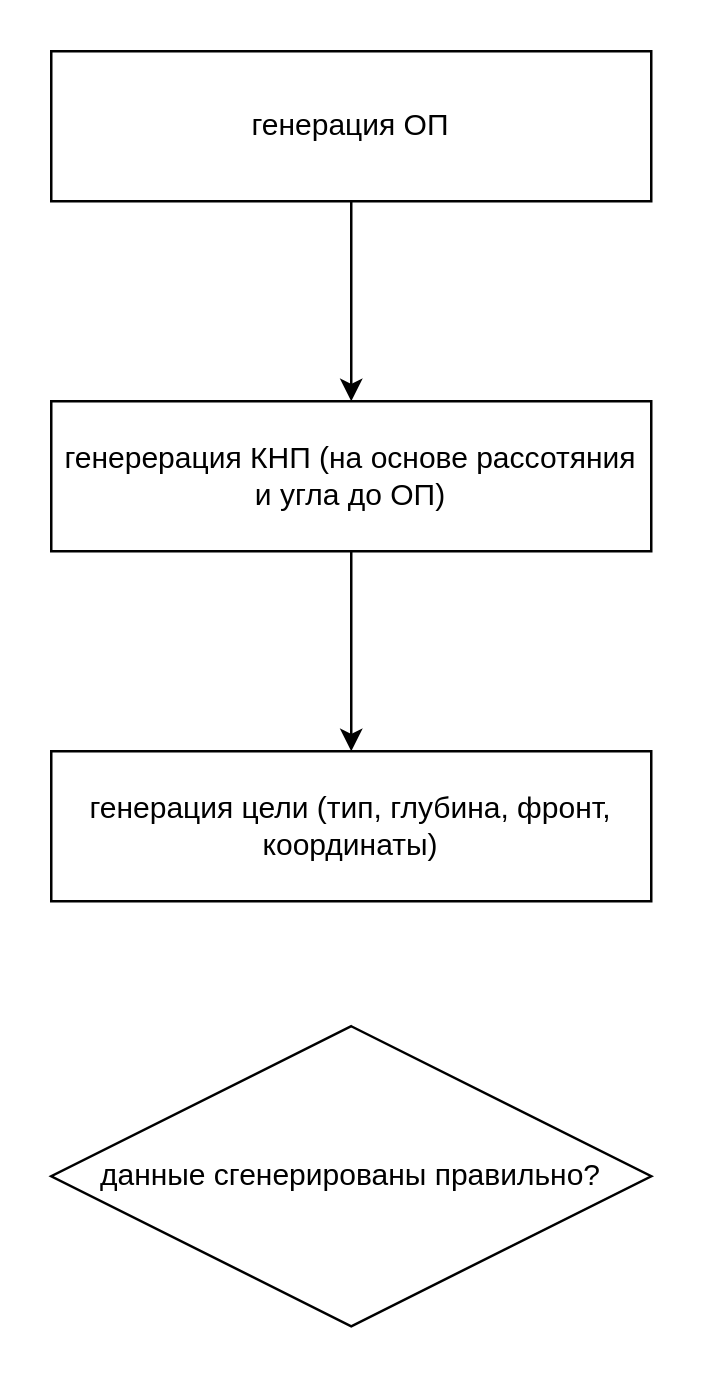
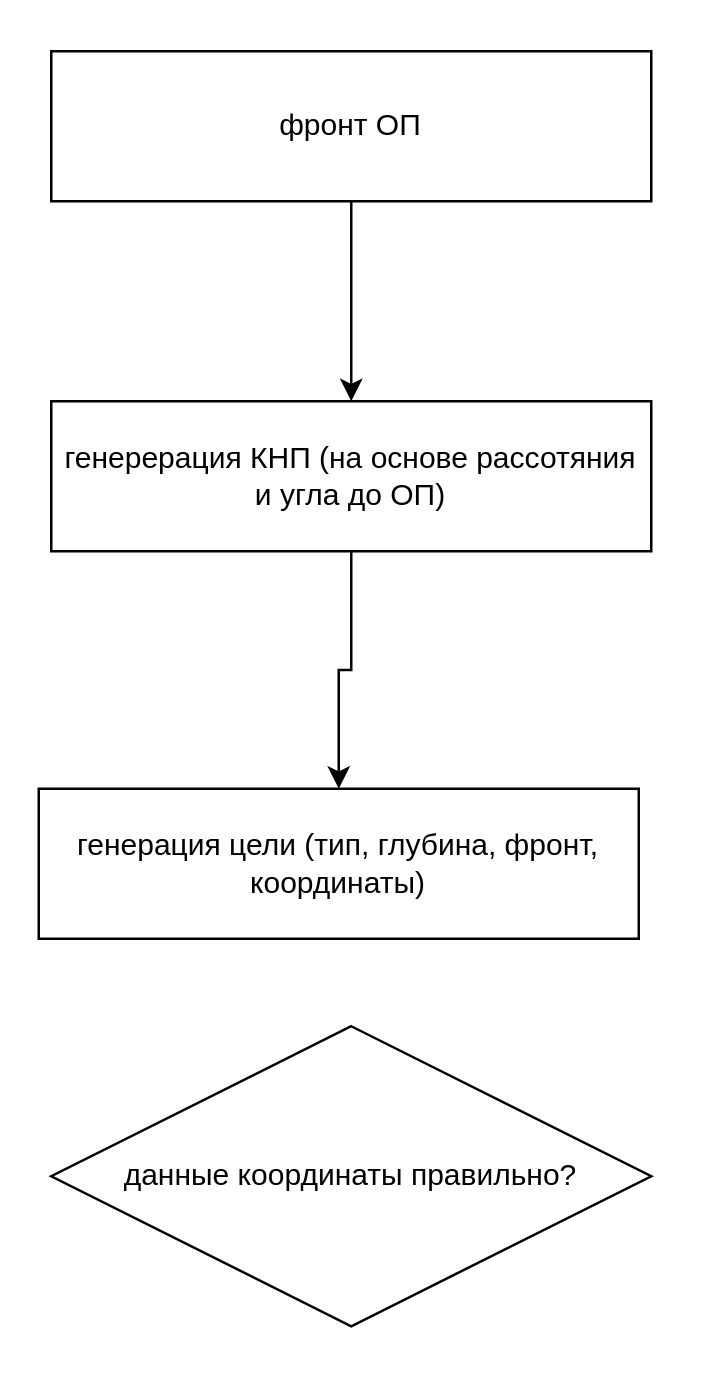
node "генерация ОП": label "генерация ОП" -> "фронт ОП"
node "генерация цели (тип, глубина, фронт, координаты)": moved (351, 826) -> (339, 864)
node "данные сгенерированы правильно?": label "данные сгенерированы правильно?" -> "данные координаты правильно?"
